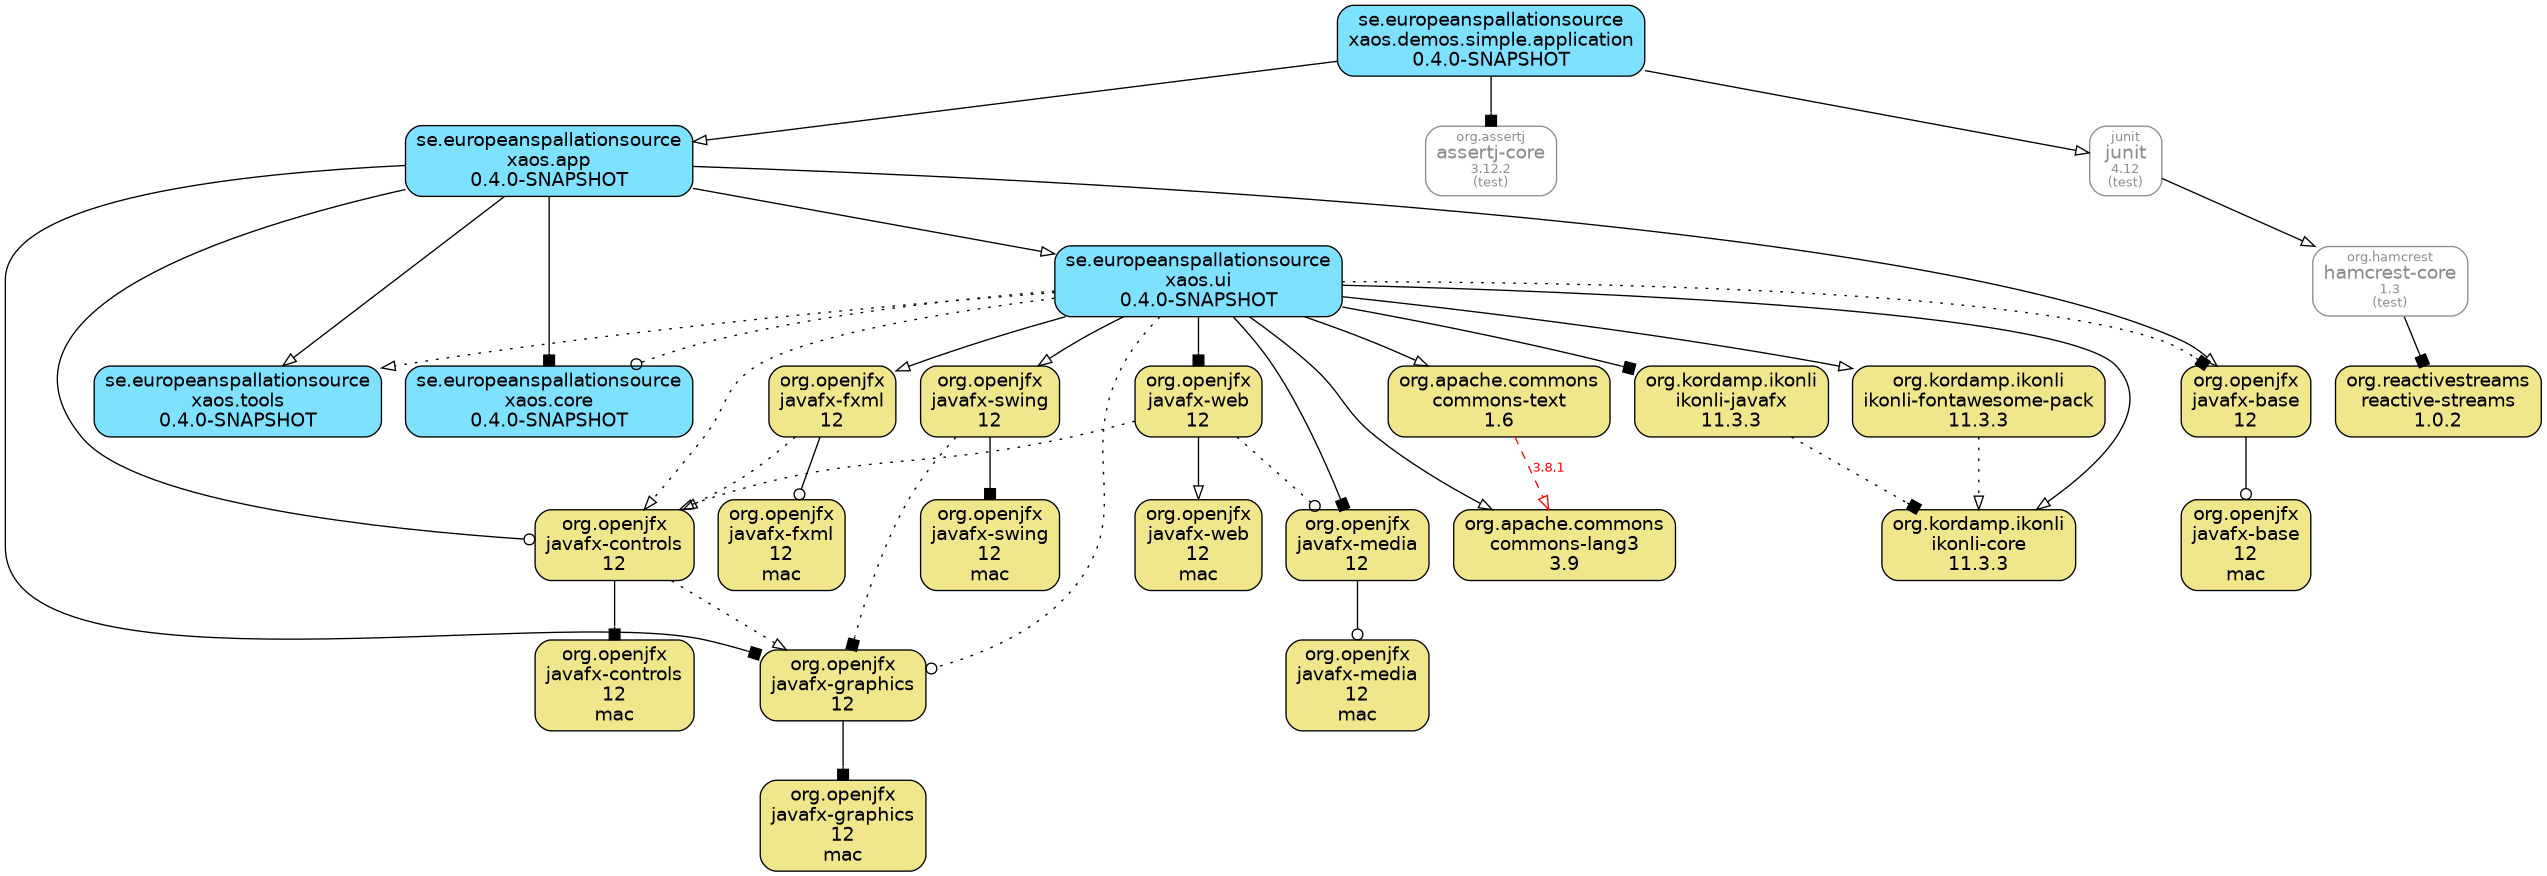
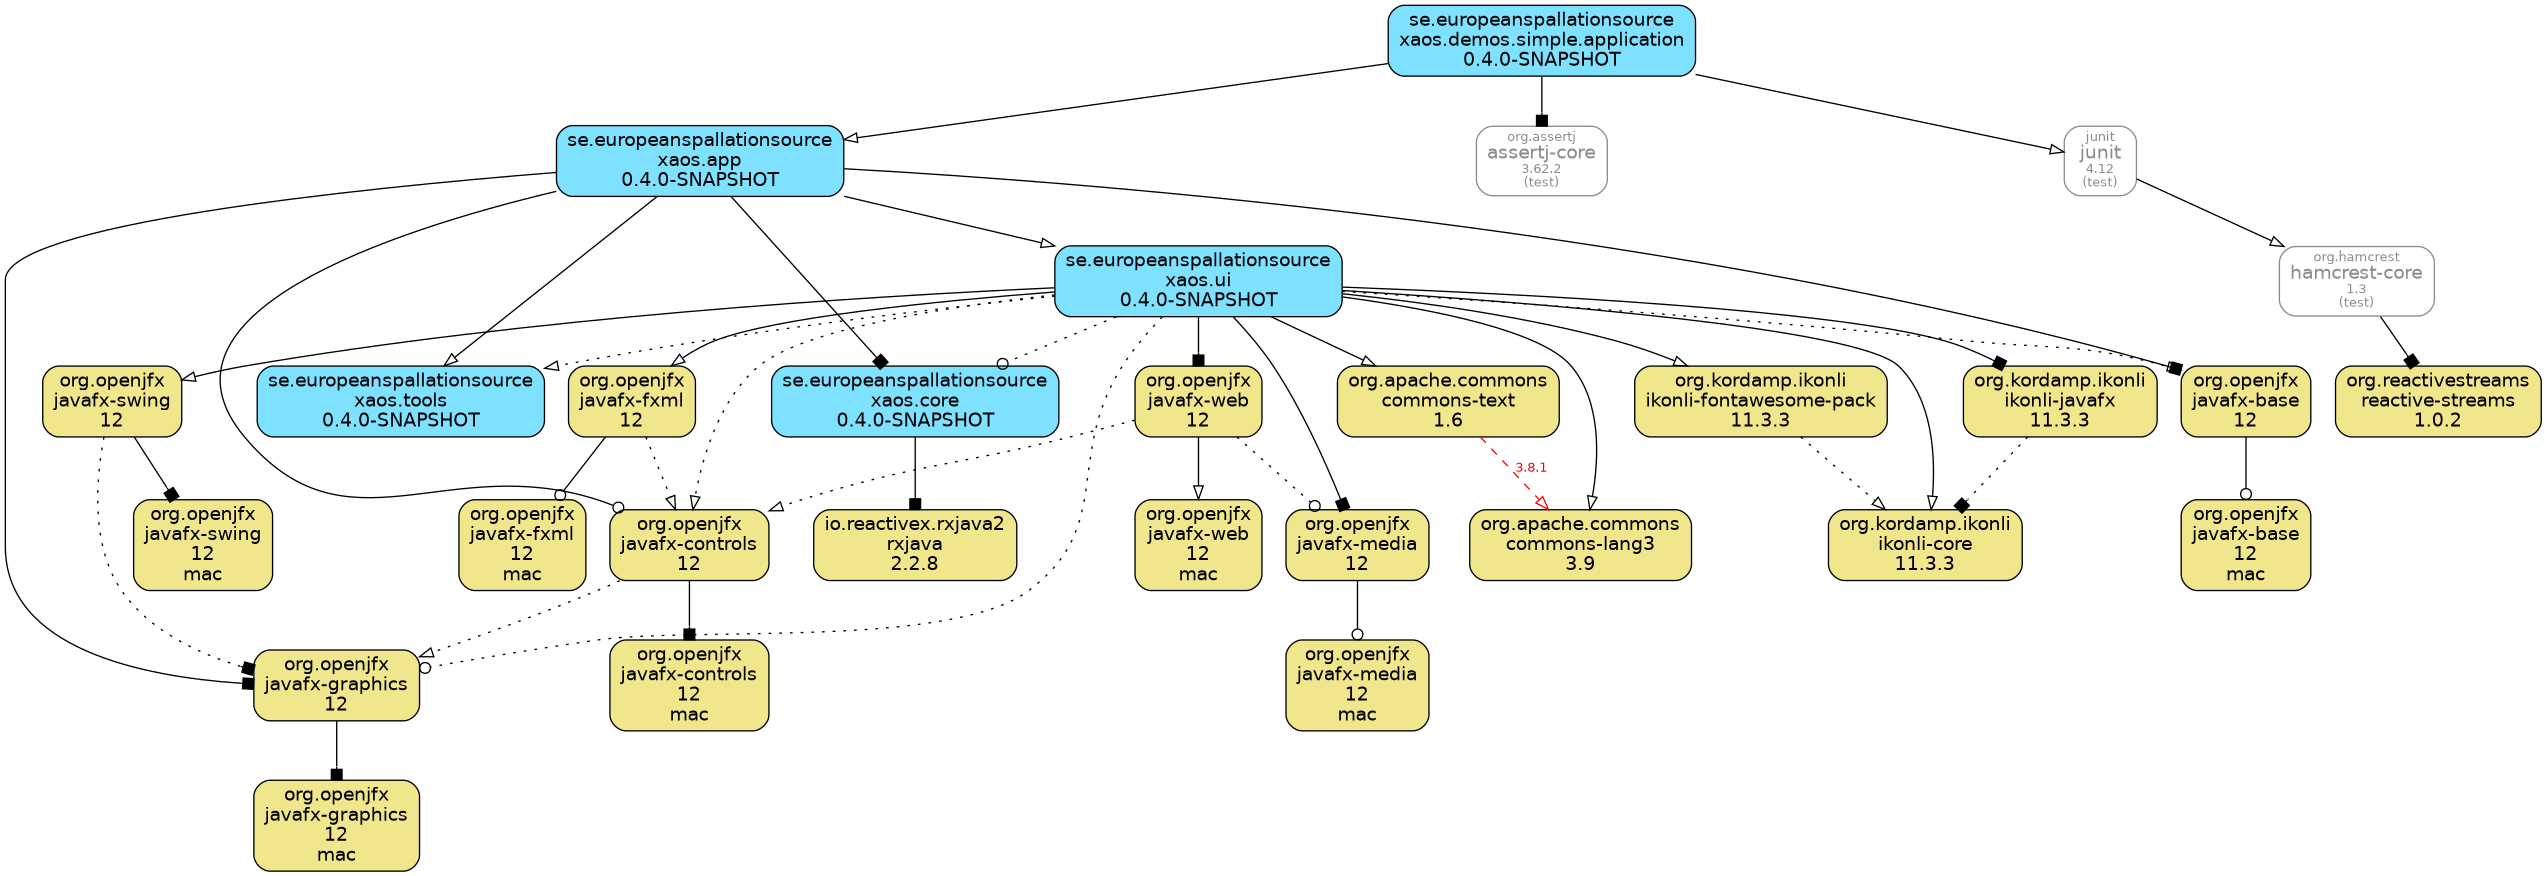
node "org.assertj": text "3.12.2" -> "3.62.2"
node "io.reactivex.rxjava2": added
